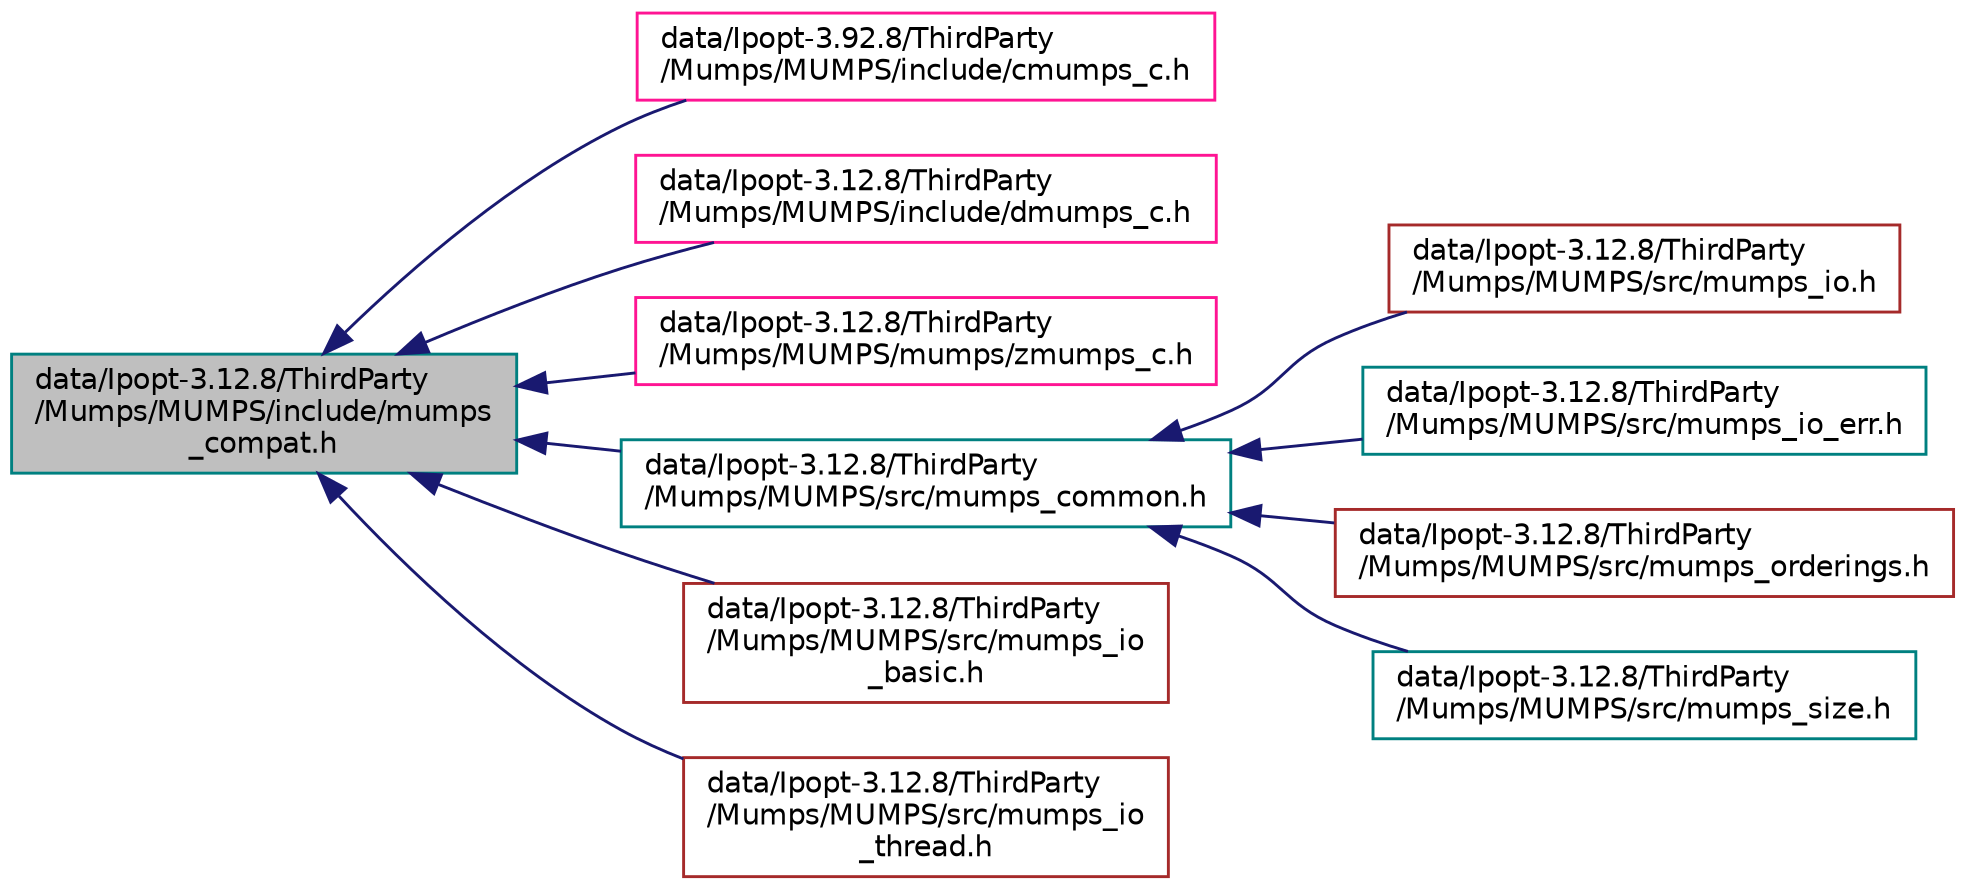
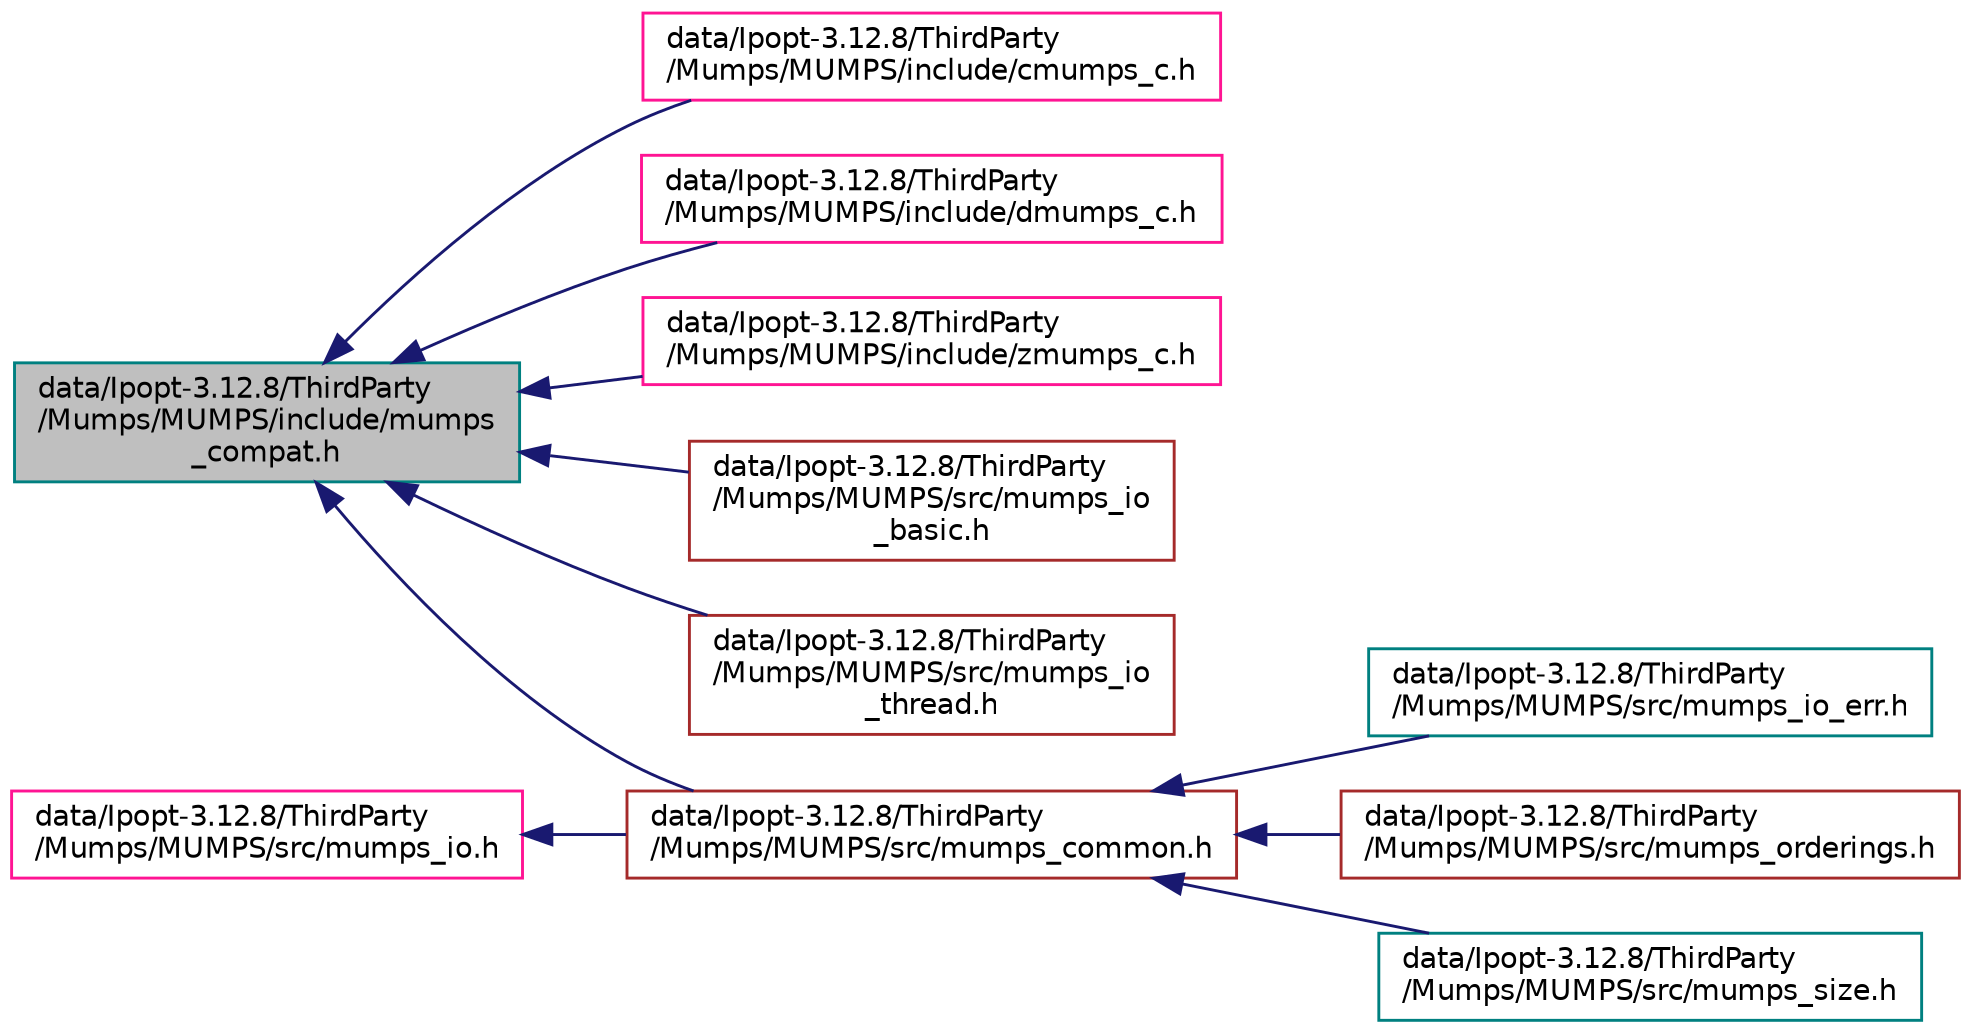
node "data/Ipopt-3.92.8/ThirdParty /Mumps/MUMPS/include/cmumps_c.h": label "data/Ipopt-3.92.8/ThirdParty /Mumps/MUMPS/include/cmumps_c.h" -> "data/Ipopt-3.12.8/ThirdParty /Mumps/MUMPS/include/cmumps_c.h"
node "data/Ipopt-3.12.8/ThirdParty /Mumps/MUMPS/src/mumps_io.h": color brown -> deeppink
node "data/Ipopt-3.12.8/ThirdParty /Mumps/MUMPS/mumps/zmumps_c.h": label "data/Ipopt-3.12.8/ThirdParty /Mumps/MUMPS/mumps/zmumps_c.h" -> "data/Ipopt-3.12.8/ThirdParty /Mumps/MUMPS/include/zmumps_c.h"
edge "data/Ipopt-3.12.8/ThirdParty /Mumps/MUMPS/src/mumps_io.h" -> "data/Ipopt-3.12.8/ThirdParty /Mumps/MUMPS/src/mumps_common.h": reversed
node "data/Ipopt-3.12.8/ThirdParty /Mumps/MUMPS/src/mumps_common.h": color teal -> brown
